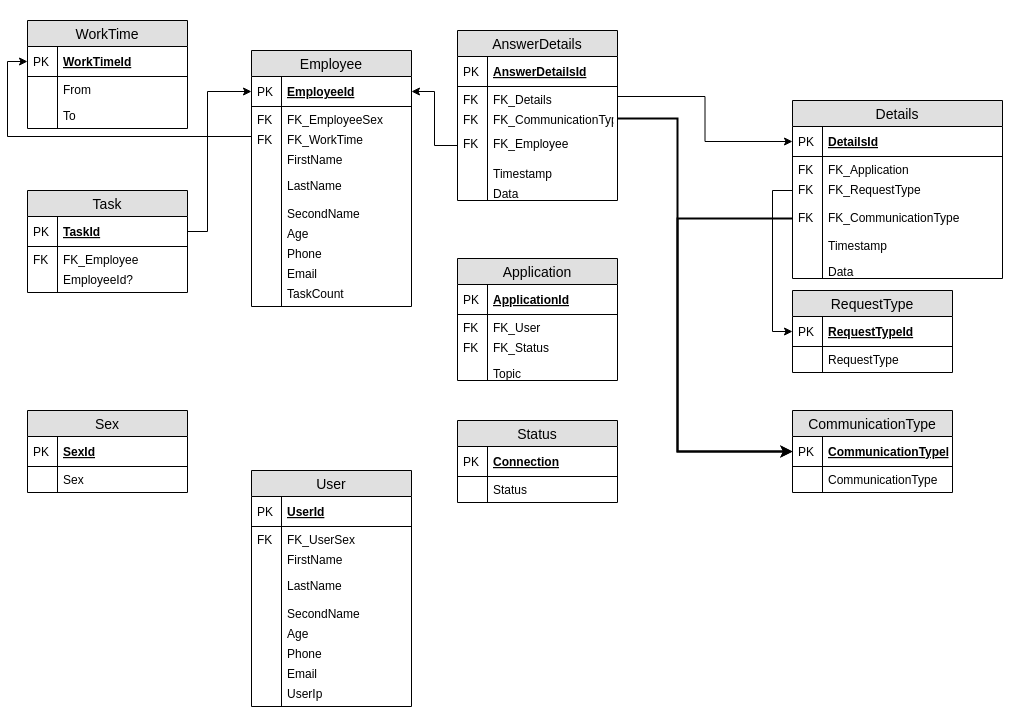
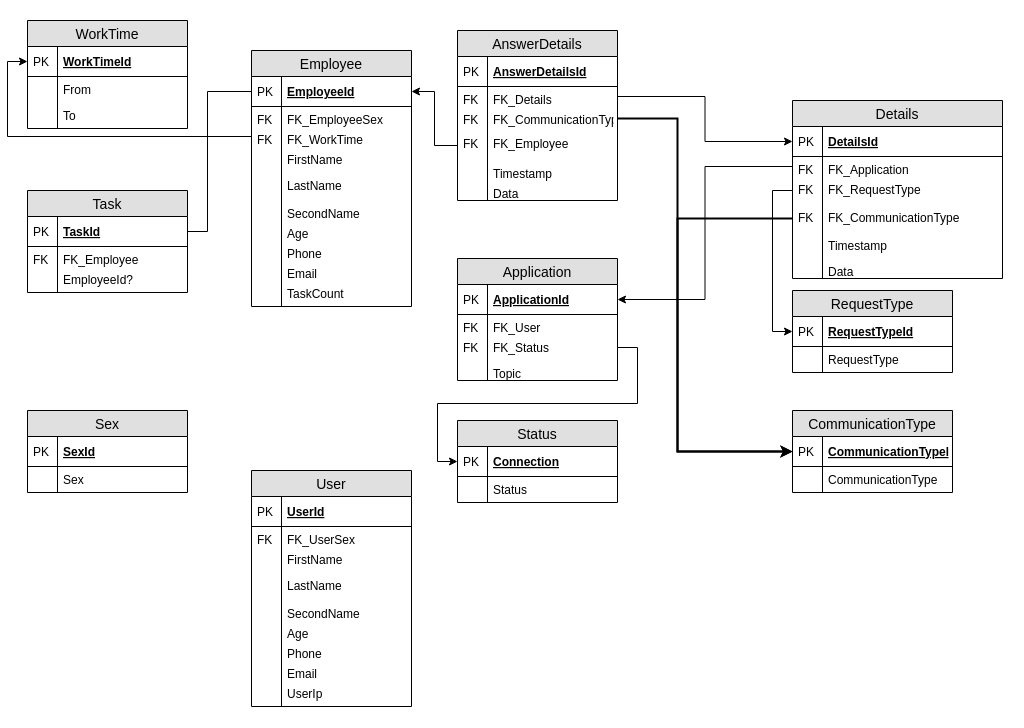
edge "TaskId" -> "EmployeeId": arrowhead classic -> none
edge "FK_Application" -> "ApplicationId": added
edge "FK_Status" -> "Connection": added
